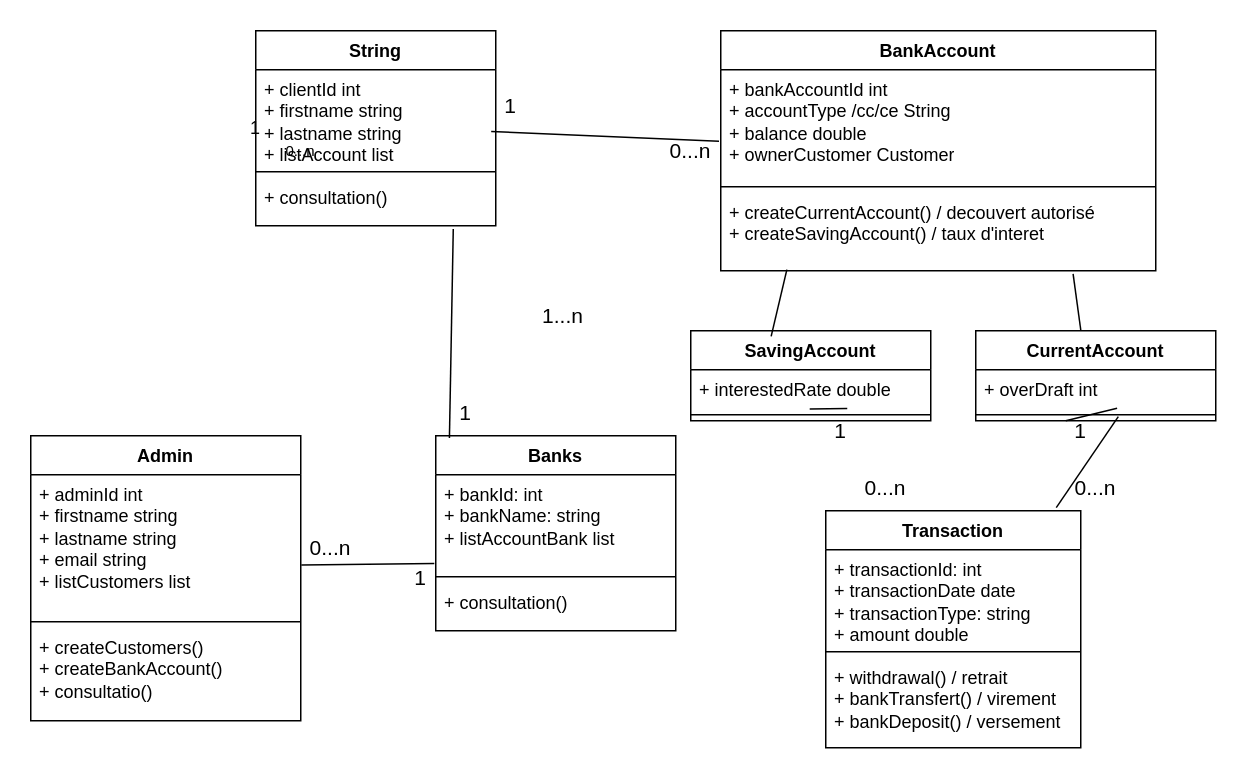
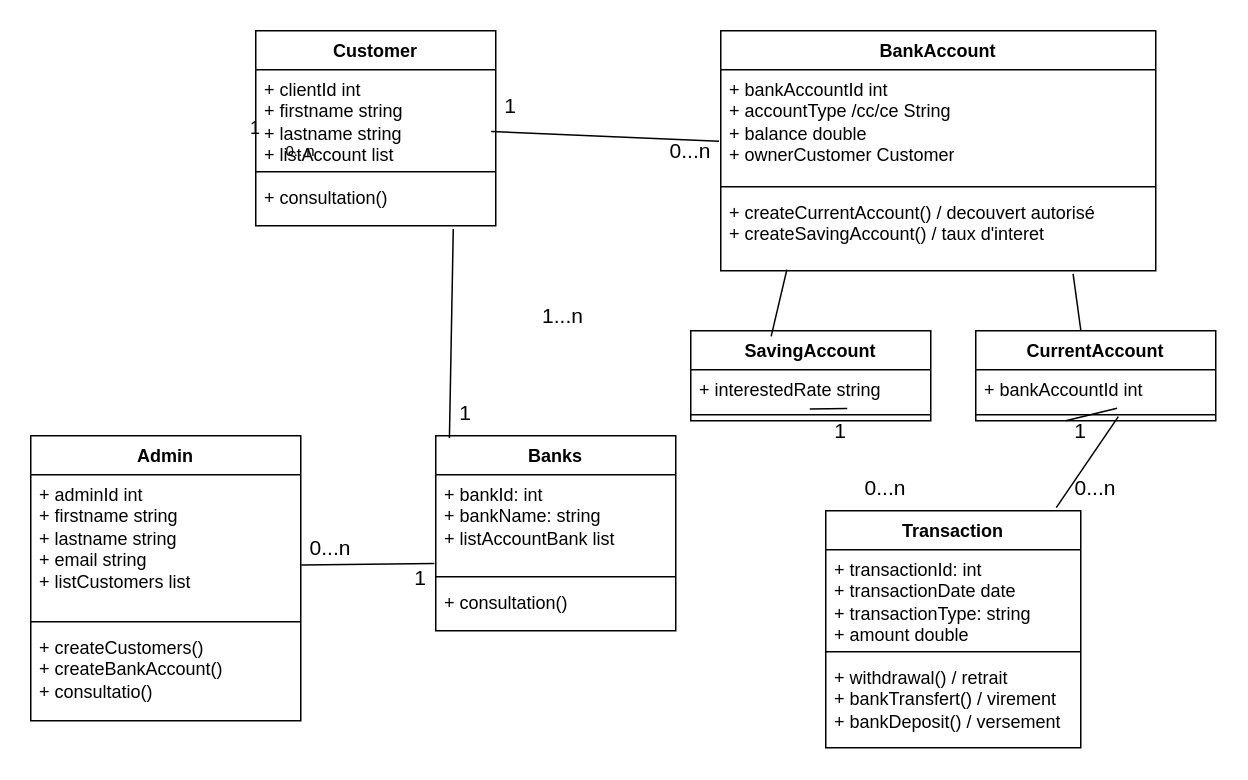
node "String": label "String" -> "Customer"
node "+ interestedRate double": label "+ interestedRate double" -> "+ interestedRate string"
node "+ overDraft int": label "+ overDraft int" -> "+ bankAccountId int"
